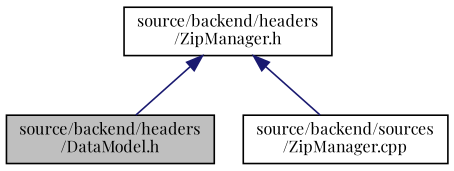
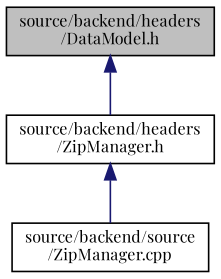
edge "source/backend/headers /DataModel.h" -> "source/backend/headers /ZipManager.h": reversed
node "source/backend/sources /ZipManager.cpp": label "source/backend/sources /ZipManager.cpp" -> "source/backend/source /ZipManager.cpp"
